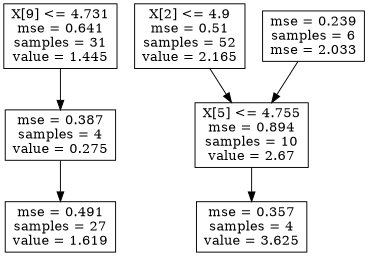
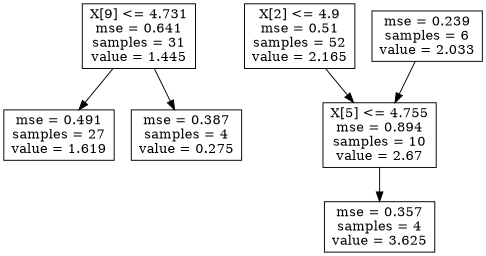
node "mse = 0.239 samples = 6 mse = 2.033": label "mse = 0.239 samples = 6 mse = 2.033" -> "mse = 0.239 samples = 6 value = 2.033"
edge "mse = 0.387 samples = 4 value = 0.275" -> "mse = 0.491 samples = 27 value = 1.619": now "X[9] <= 4.731 mse = 0.641 samples = 31 value = 1.445" -> "mse = 0.491 samples = 27 value = 1.619"
